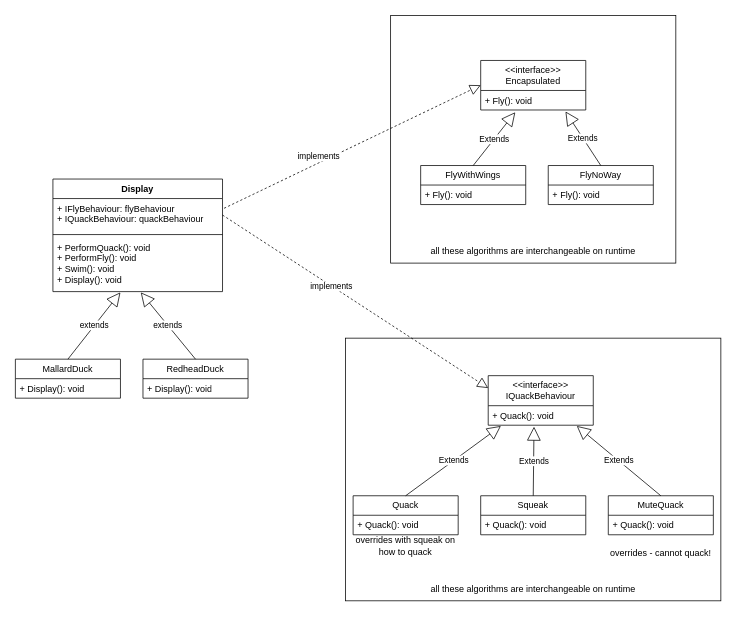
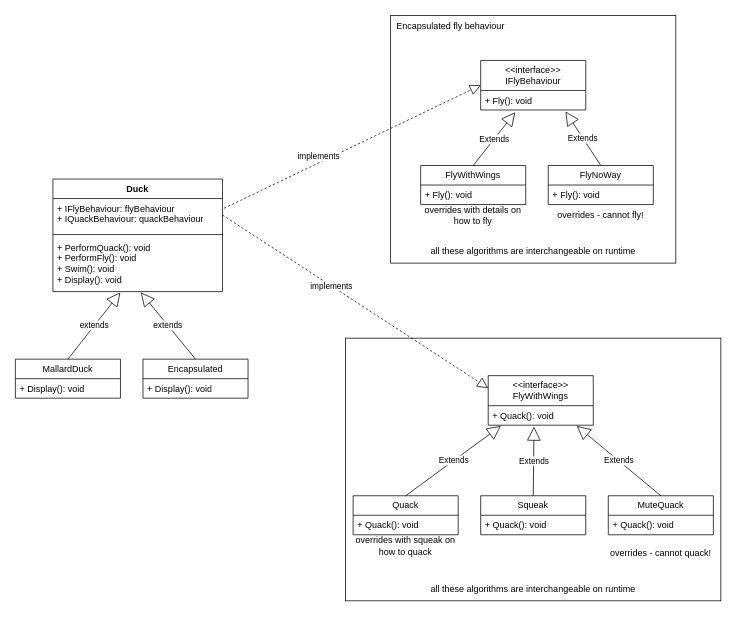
node "Encapsulated fly behaviour": added
node "<<interface>> Encapsulated": label "<<interface>> Encapsulated" -> "<<interface>> IFlyBehaviour"
node "Display": label "Display" -> "Duck"
node "overrides with details on how to fly": added
node "overrides - cannot fly!": added
node "RedheadDuck": label "RedheadDuck" -> "Encapsulated"
node "<<interface>> IQuackBehaviour": label "<<interface>> IQuackBehaviour" -> "<<interface>> FlyWithWings"
